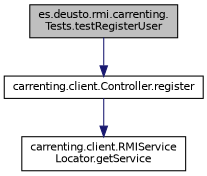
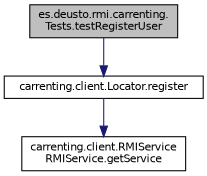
node "carrenting.client.Controller.register": label "carrenting.client.Controller.register" -> "carrenting.client.Locator.register"
node "carrenting.client.RMIService Locator.getService": label "carrenting.client.RMIService Locator.getService" -> "carrenting.client.RMIService RMIService.getService"
